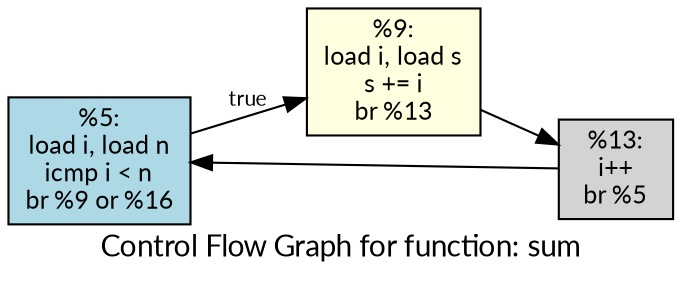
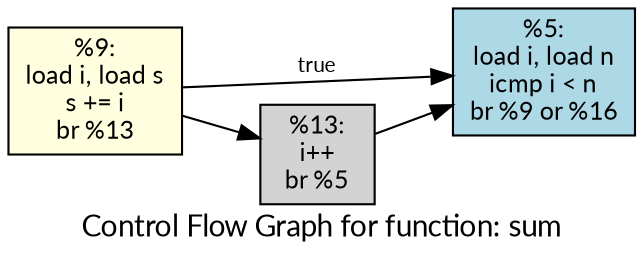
edge "%5: load i, load n icmp i < n br %9 or %16" -> "%9: load i, load s s += i br %13": reversed
